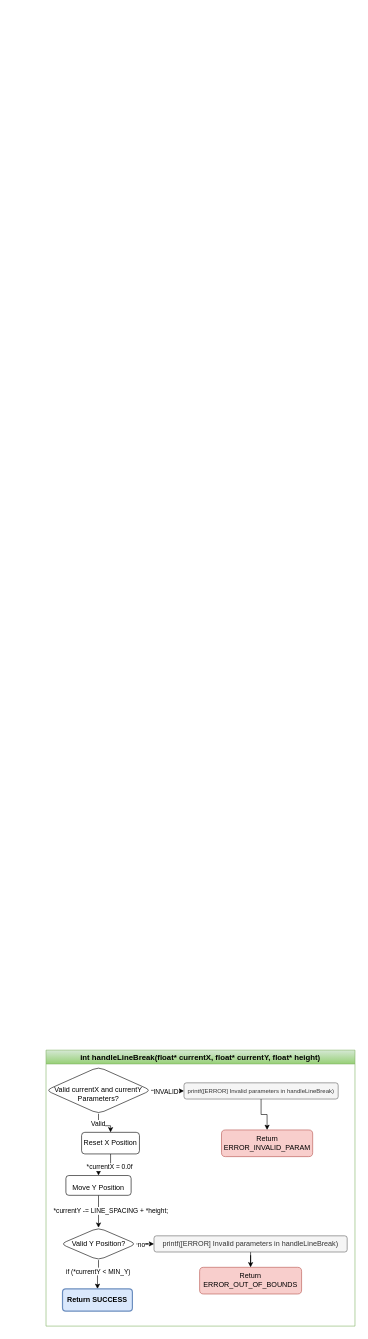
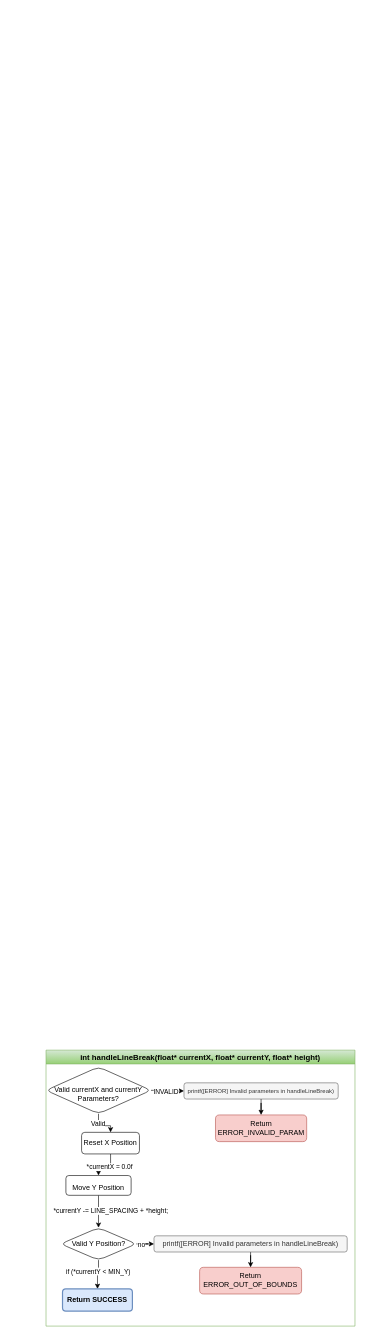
node "Return ERROR_INVALID_PARAM": moved (267, 1143) -> (261, 1128)
